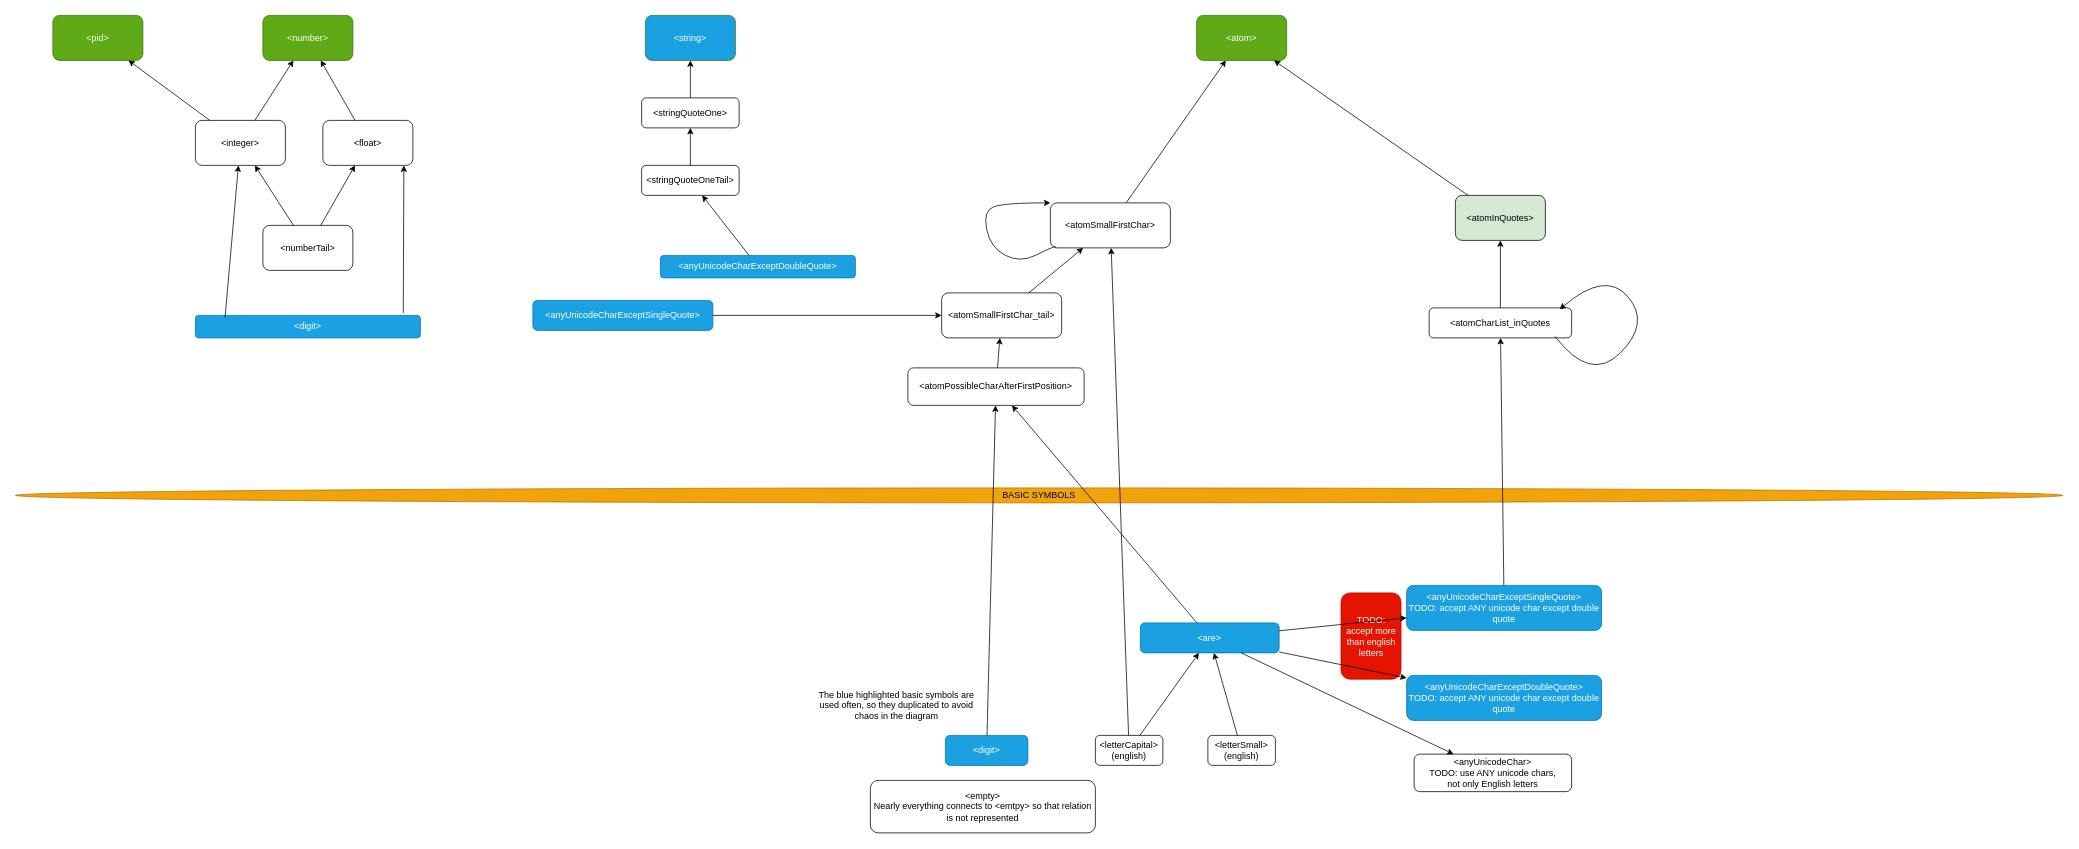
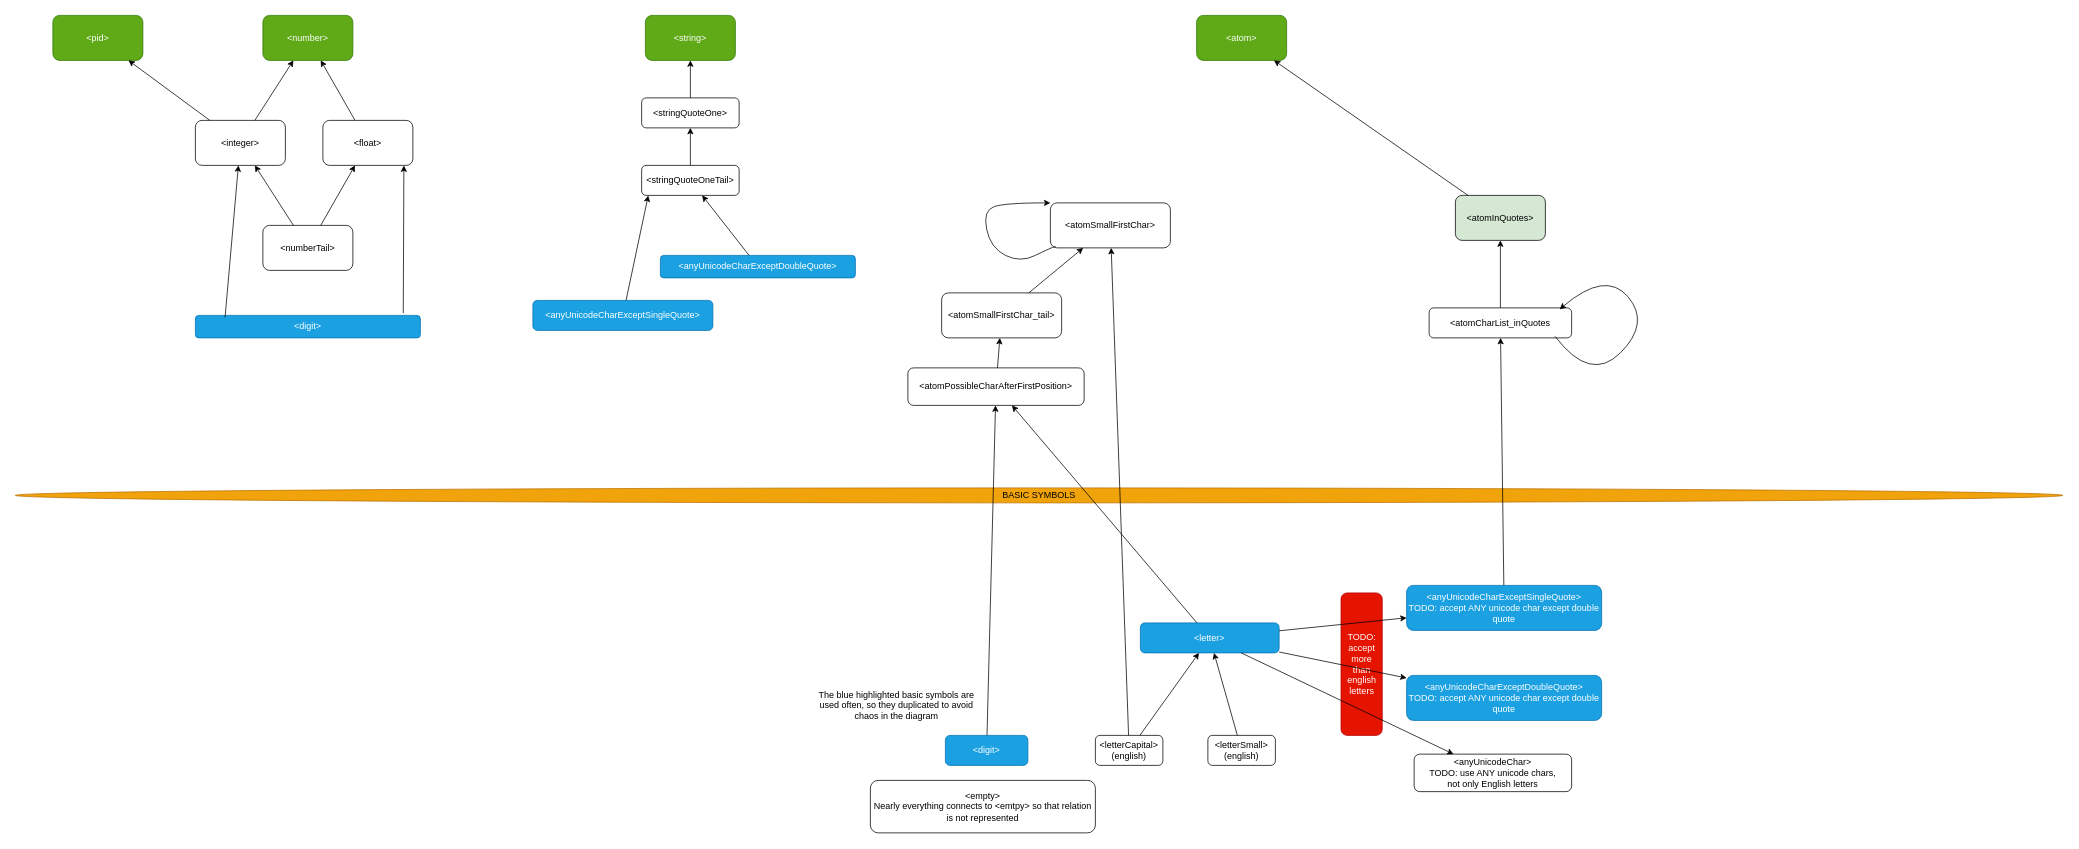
node "<string>": fillcolor #1ba1e2 -> #60a917
edge "<atomSmallFirstChar>" -> "<atom>": removed
edge "<anyUnicodeCharExceptSingleQuote>" -> "<atomSmallFirstChar_tail>": now "<anyUnicodeCharExceptSingleQuote>" -> "<stringQuoteOneTail>"
node "TODO: accept more than english letters": size 60x86 -> 41x143
node "<are>": label "<are>" -> "<letter>"
